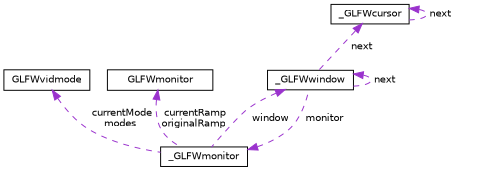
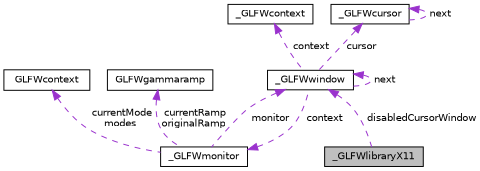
node "_GLFWcontext": added
edge "_GLFWwindow" -> "_GLFWcursor": label " next" -> " cursor"
node "GLFWvidmode": label "GLFWvidmode" -> "GLFWcontext"
node "GLFWmonitor": label "GLFWmonitor" -> "GLFWgammaramp"
edge "_GLFWmonitor" -> "_GLFWwindow": label " window" -> " monitor"
edge "_GLFWwindow" -> "_GLFWmonitor": label " monitor" -> " context"
node "_GLFWlibraryX11": added
